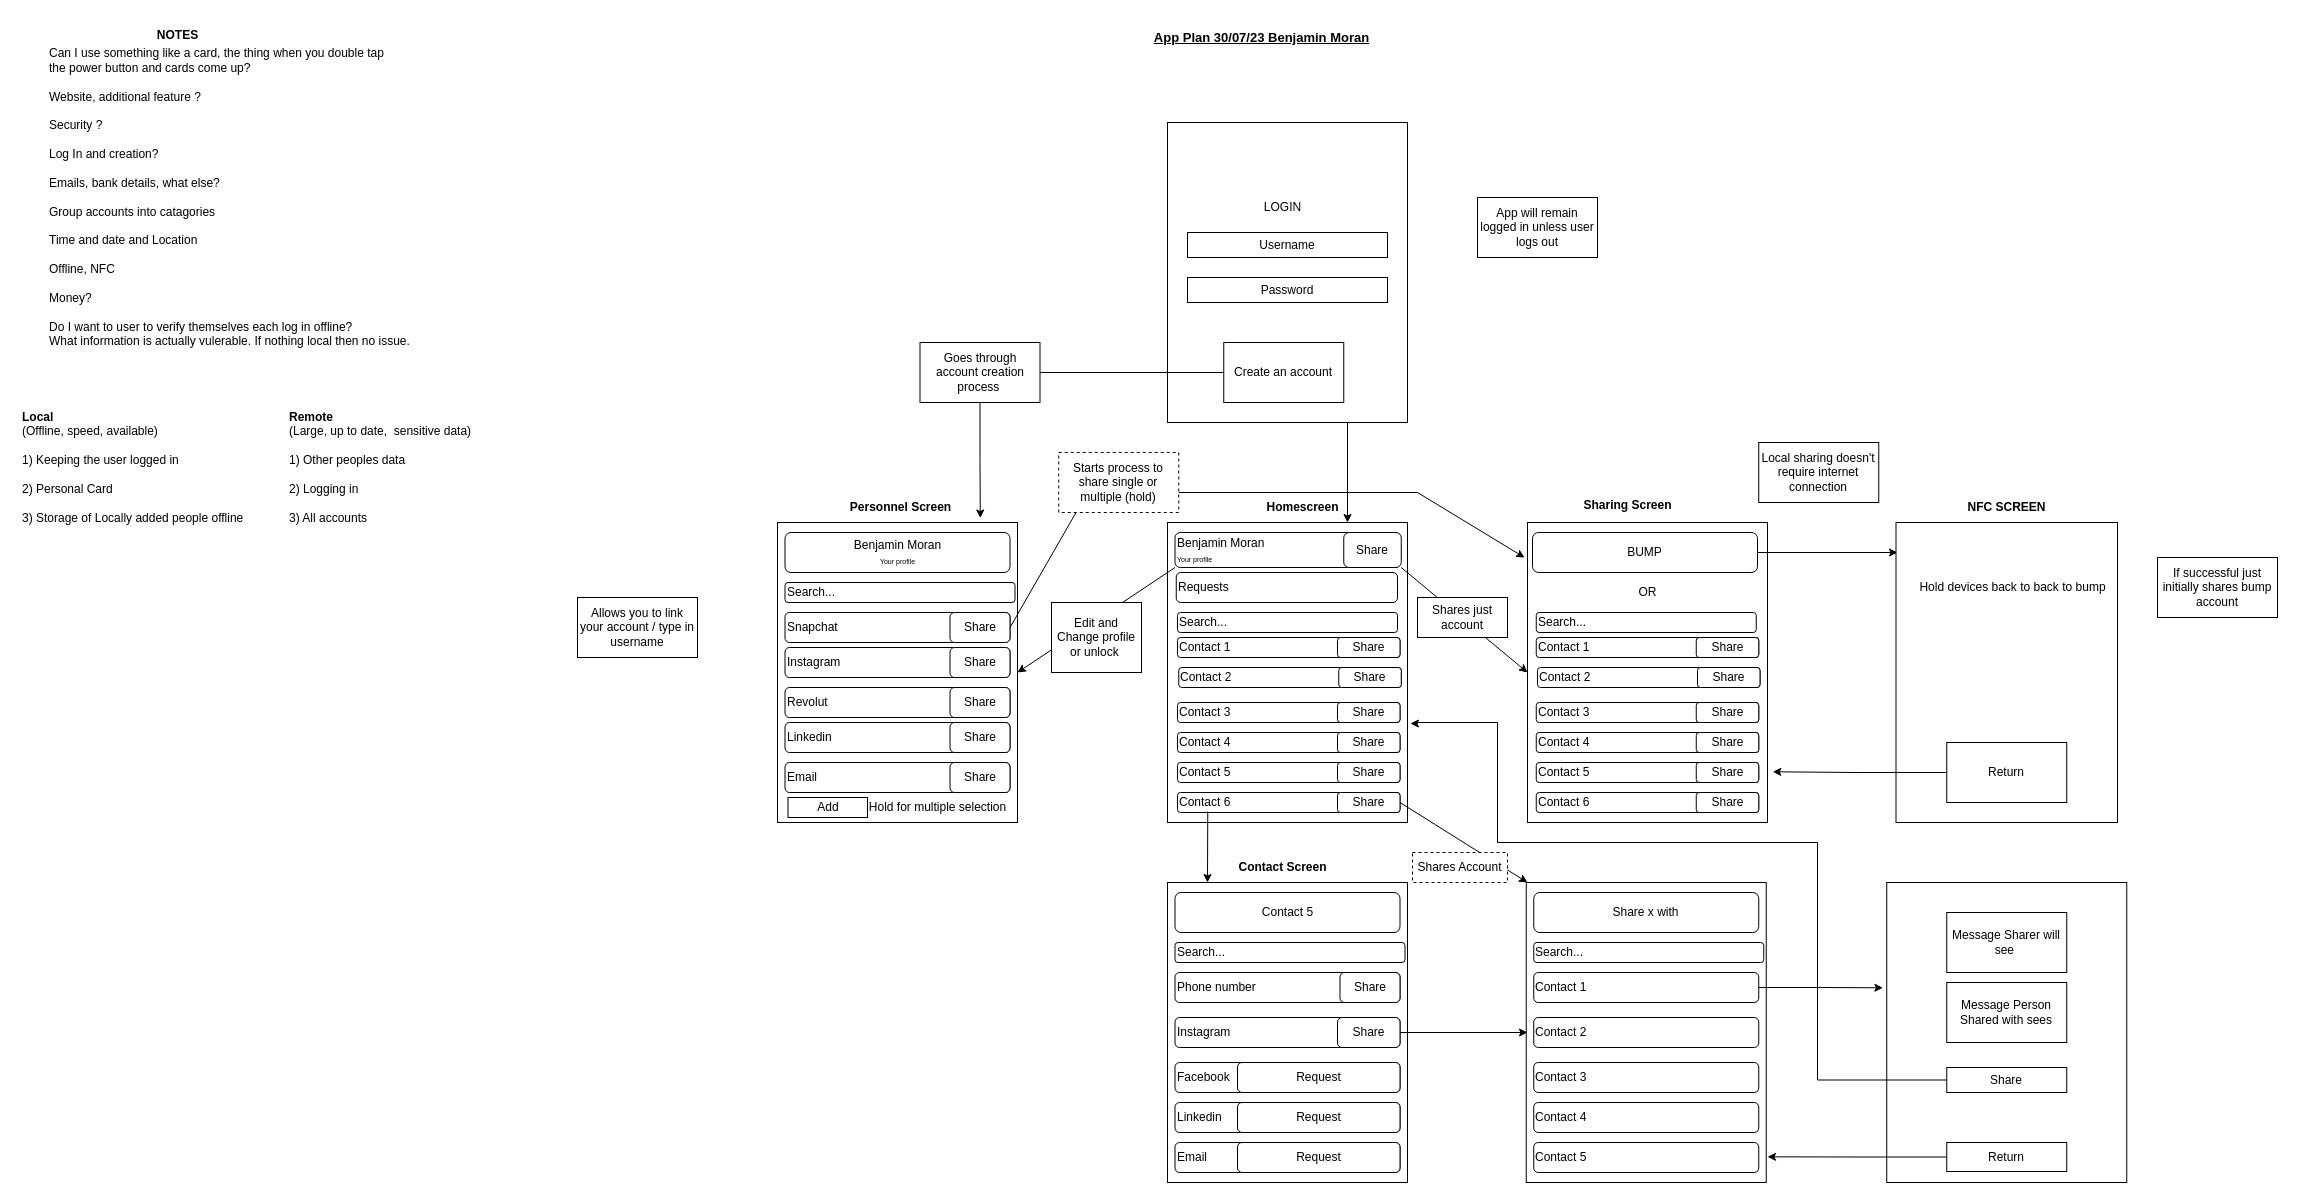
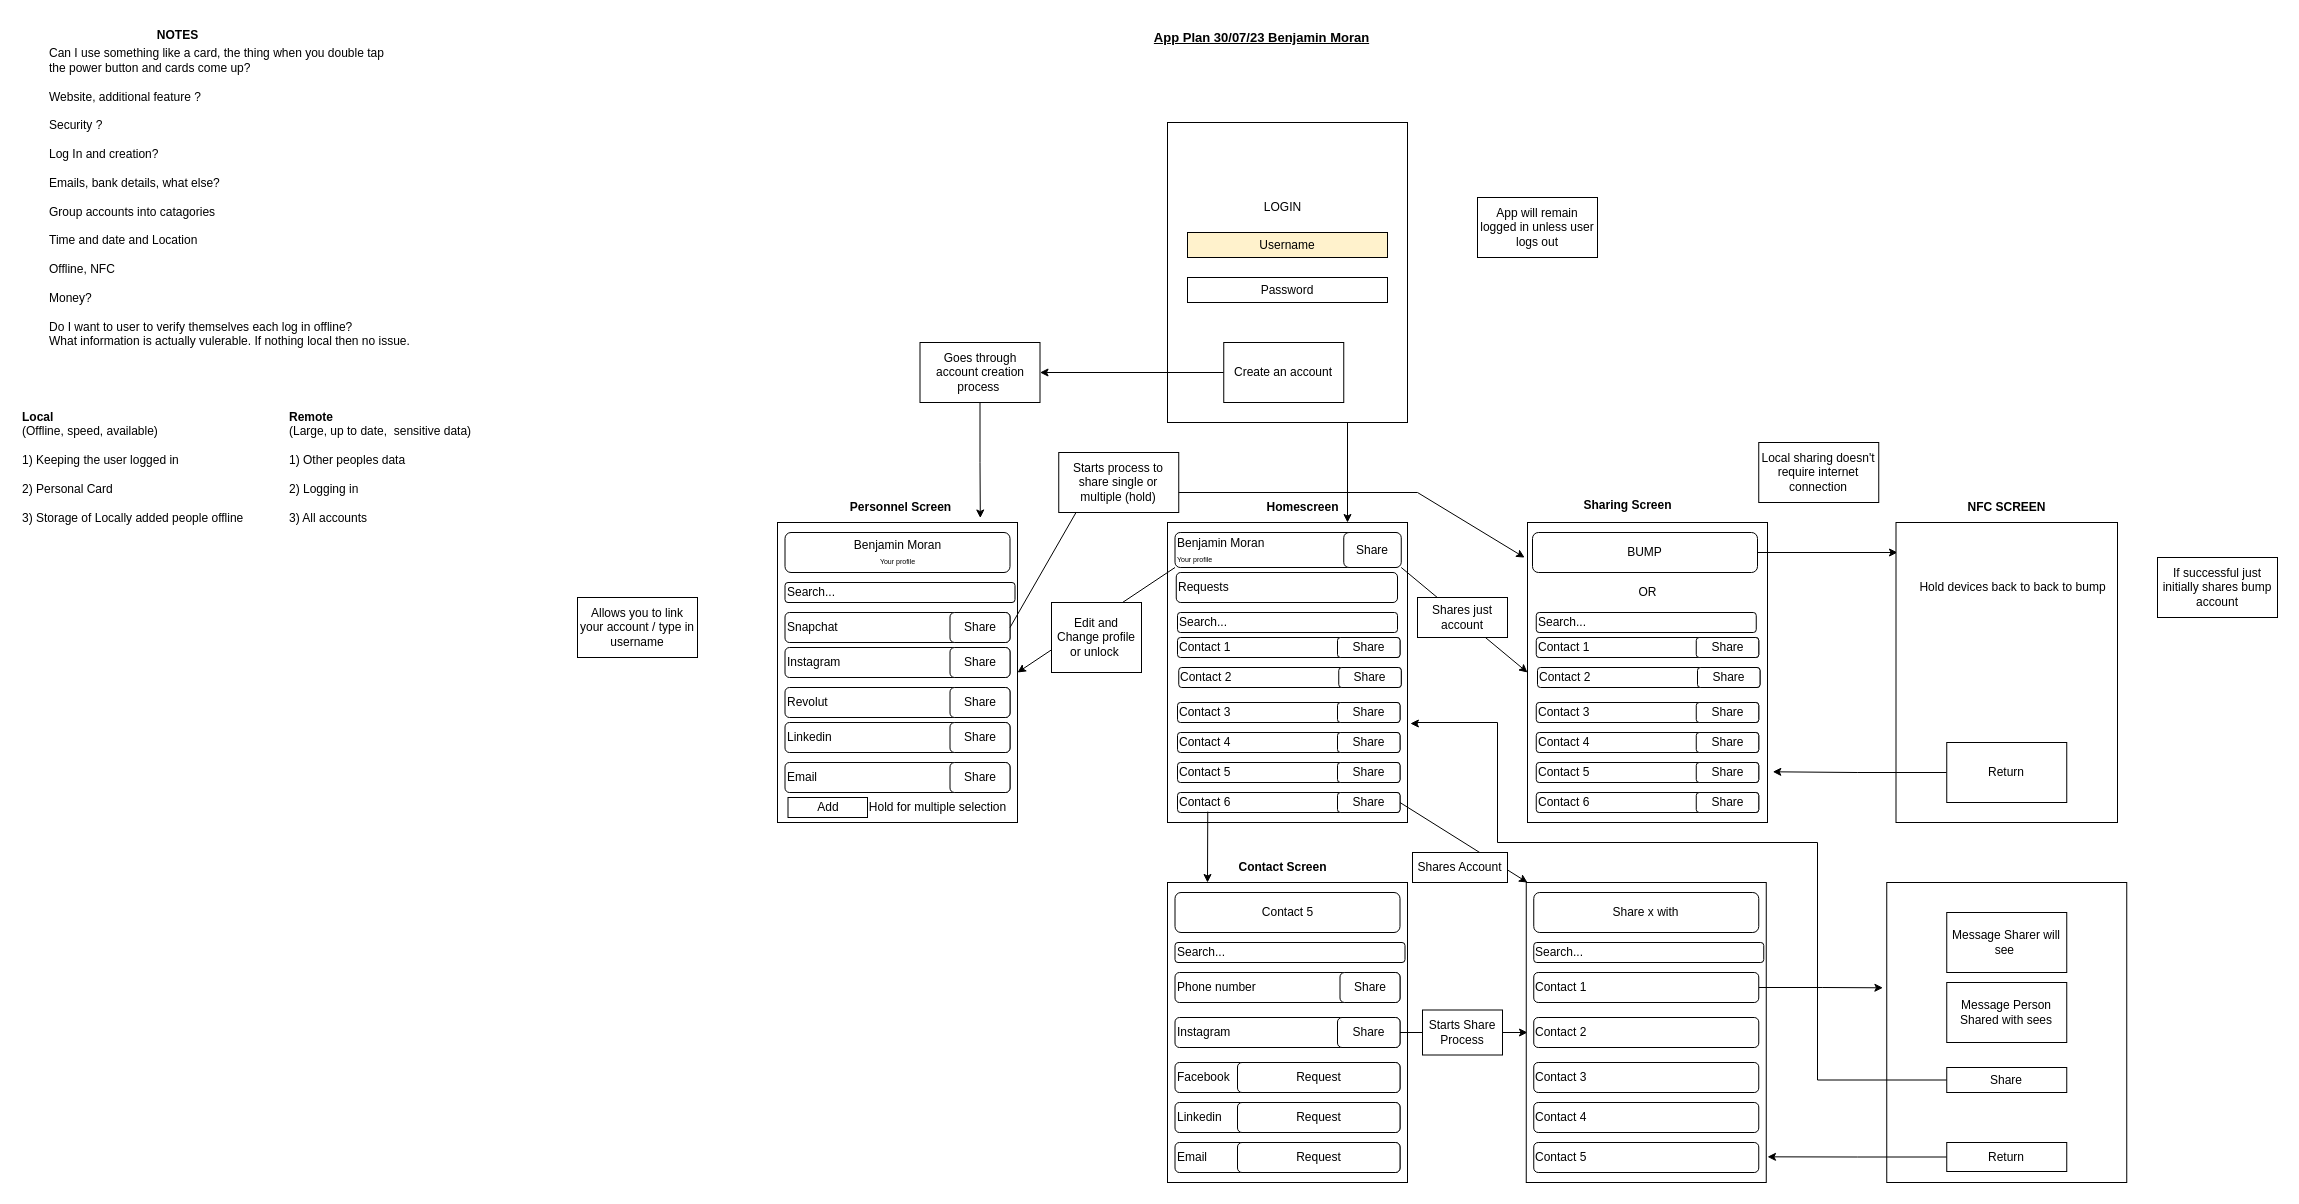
node "Username": fillcolor #ffffff -> #fff2cc
edge "Goes through account creation process" -- "Create an account": arrowhead none -> classic
node "Starts process to share single or multiple (hold)": style dashed -> solid
node "Shares Account": style dashed -> solid
node "Starts Share Process": added
